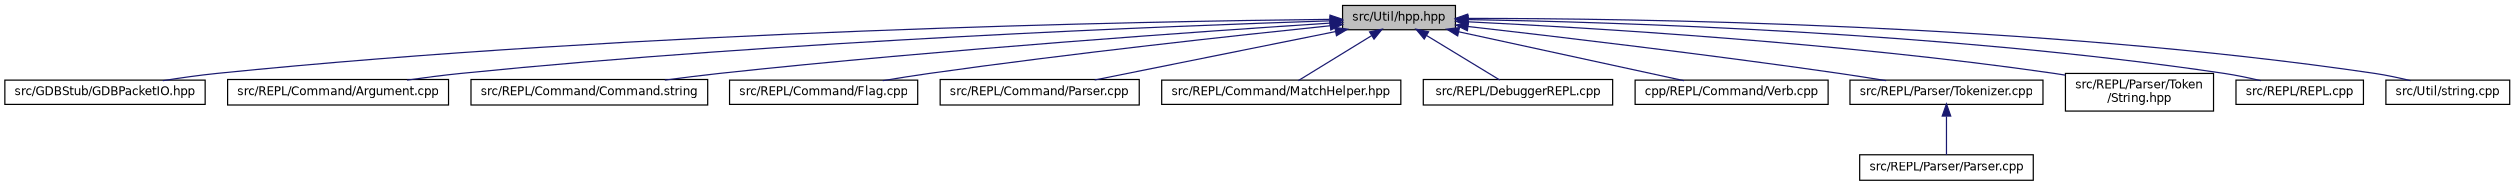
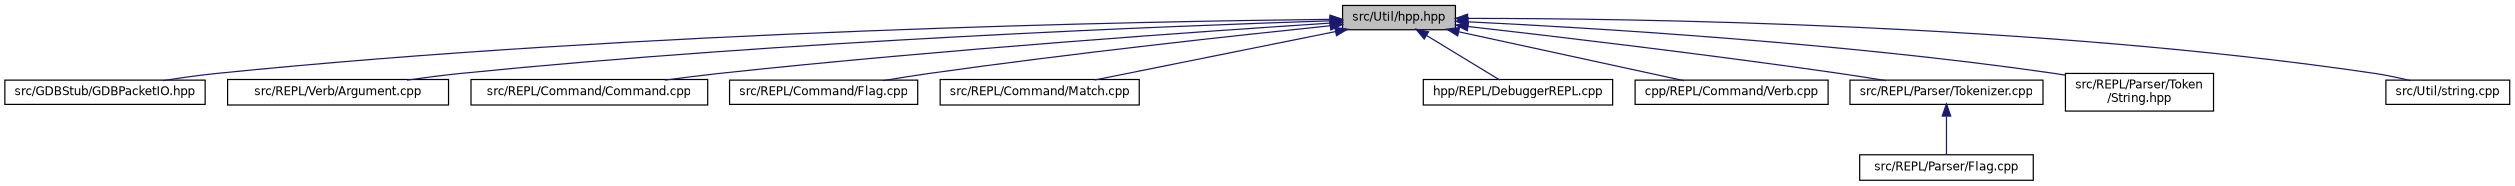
node "src/REPL/Command/Argument.cpp": label "src/REPL/Command/Argument.cpp" -> "src/REPL/Verb/Argument.cpp"
node "src/REPL/Command/Command.string": label "src/REPL/Command/Command.string" -> "src/REPL/Command/Command.cpp"
node "src/REPL/Command/Parser.cpp": label "src/REPL/Command/Parser.cpp" -> "src/REPL/Command/Match.cpp"
node "src/REPL/Command/MatchHelper.hpp": removed
node "src/REPL/DebuggerREPL.cpp": label "src/REPL/DebuggerREPL.cpp" -> "hpp/REPL/DebuggerREPL.cpp"
node "src/REPL/REPL.cpp": removed
node "src/REPL/Parser/Parser.cpp": label "src/REPL/Parser/Parser.cpp" -> "src/REPL/Parser/Flag.cpp"
